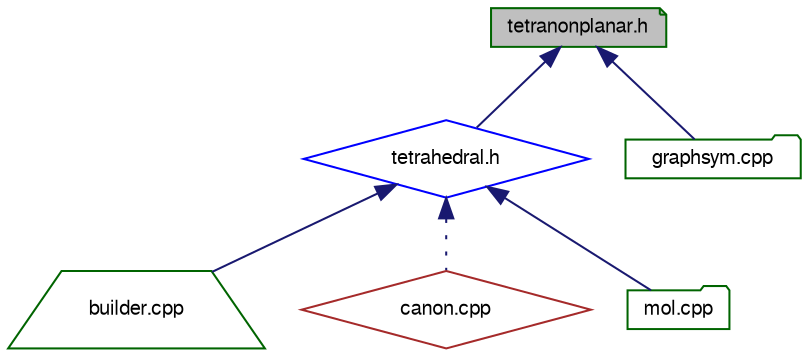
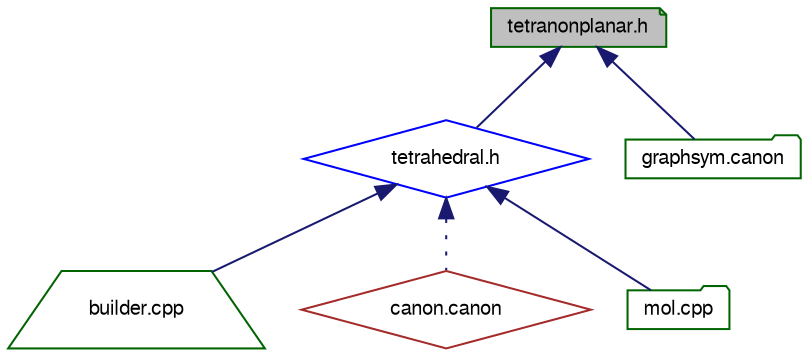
node "graphsym.cpp": label "graphsym.cpp" -> "graphsym.canon"
node "canon.cpp": label "canon.cpp" -> "canon.canon"
